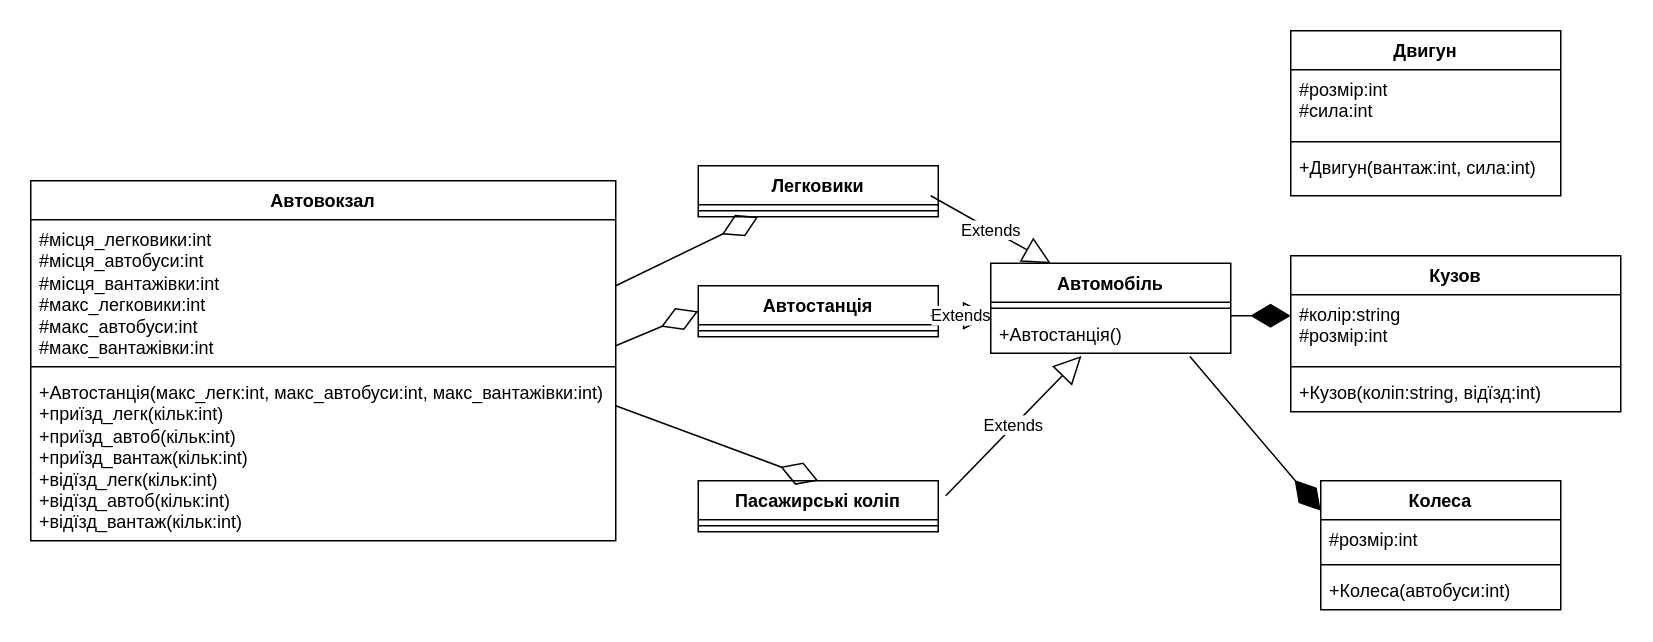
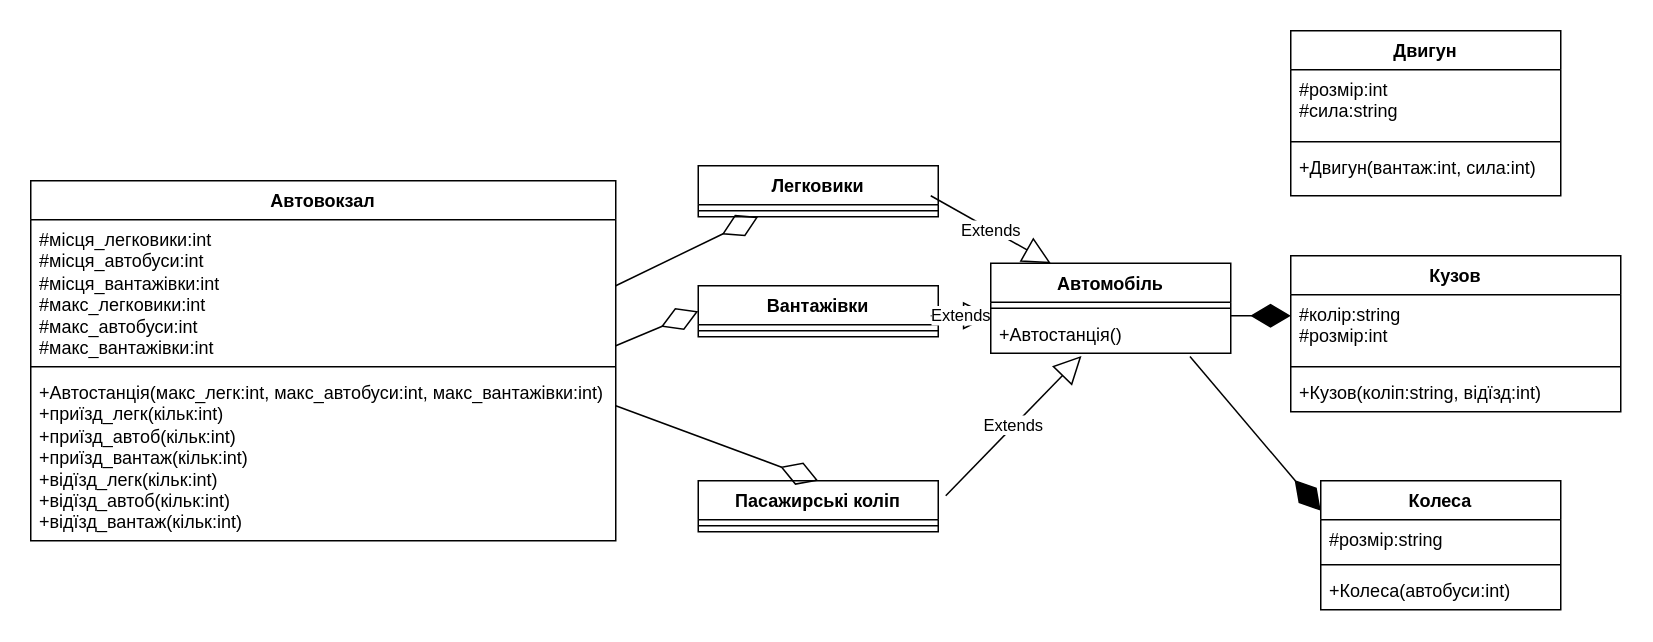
node "#розмір:int #сила:int": label "#розмір:int #сила:int" -> "#розмір:int #сила:string"
node "Автостанція": label "Автостанція" -> "Вантажівки"
node "#розмір:int": label "#розмір:int" -> "#розмір:string"
